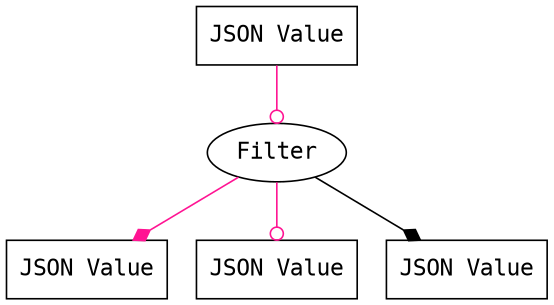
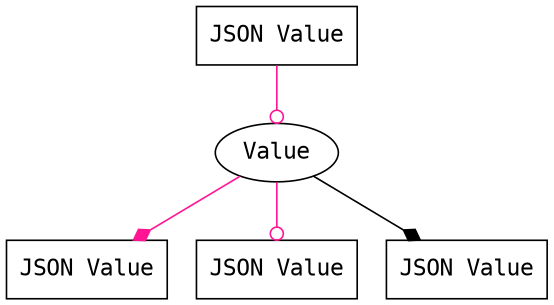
node "Filter": label "Filter" -> "Value"
